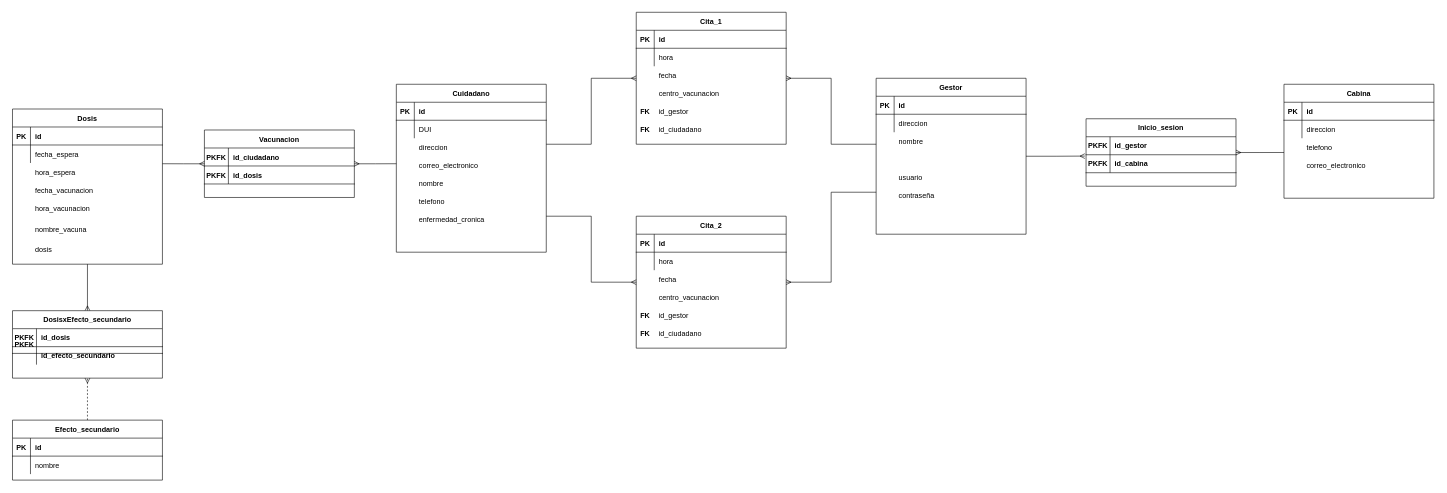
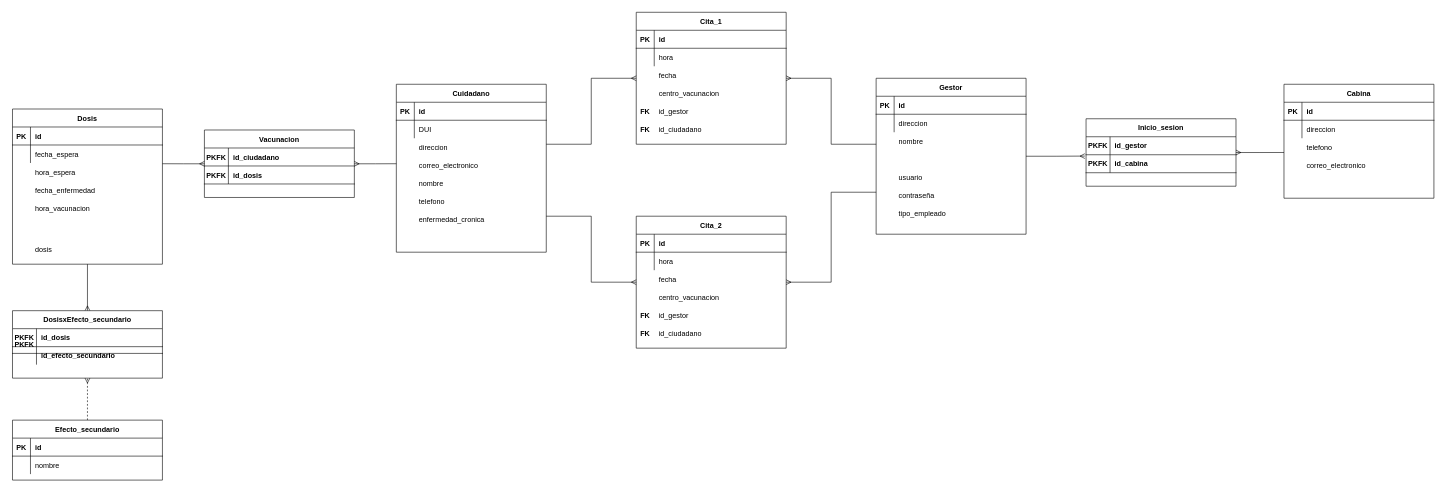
node "fecha_vacunacion": label "fecha_vacunacion" -> "fecha_enfermedad"
node "tipo_empleado": added
node "nombre_vacuna": removed
